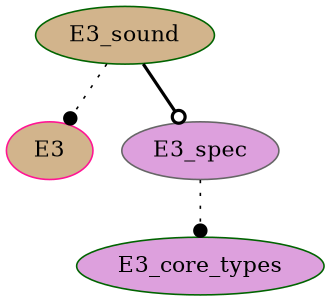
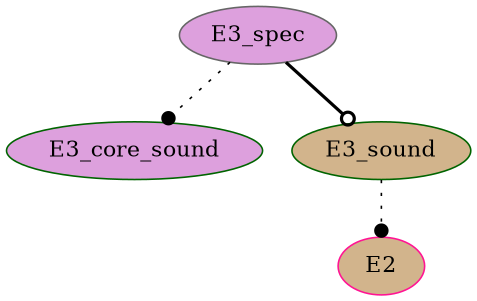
edge "E3_sound" -> "E3_spec": reversed
node "E3": label "E3" -> "E2"
node "E3_core_types": label "E3_core_types" -> "E3_core_sound"
